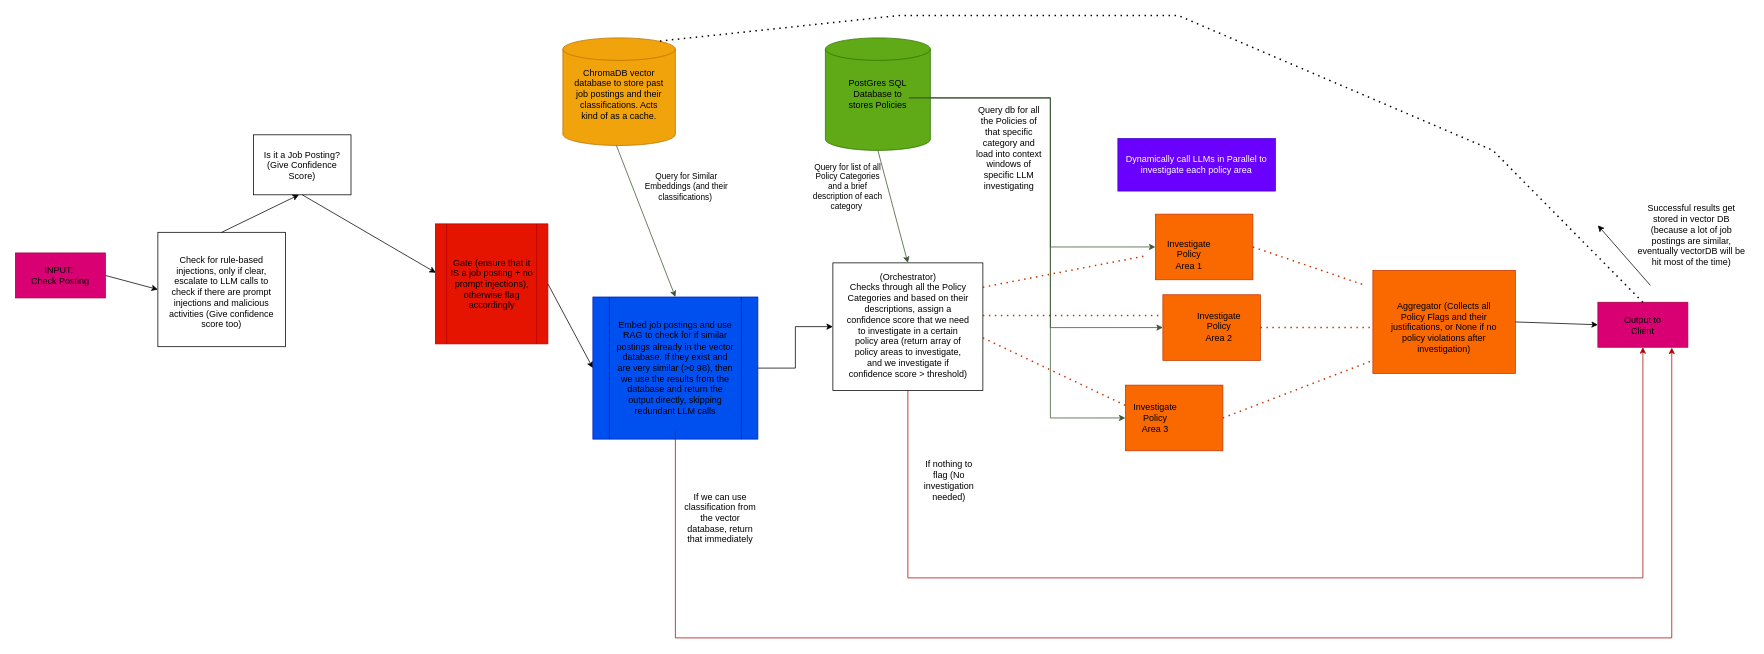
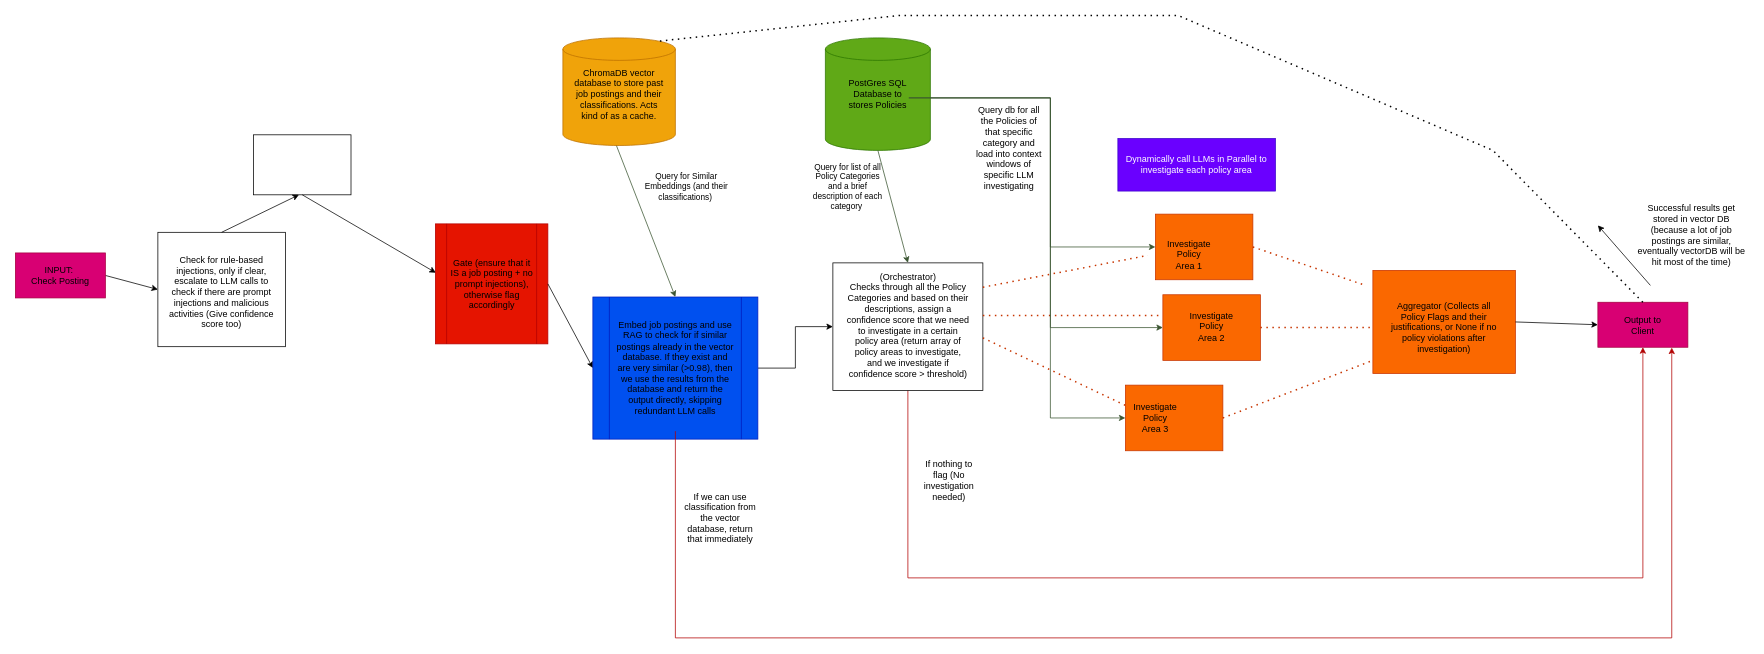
node "Is it a Job Posting? (Give Confidence Score)": removed
node "Investigate Policy Area 2": moved (1219, 327) -> (1212, 327)
